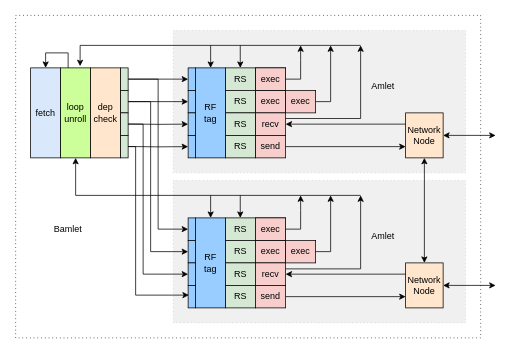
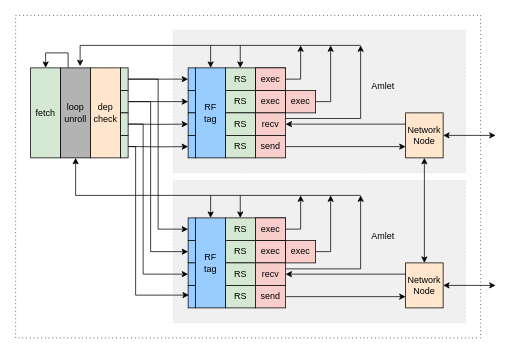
node "fetch": fillcolor #dae8fc -> #d5e8d4
node "loop unroll": fillcolor #ccff99 -> #b3b3b3
node "Bamlet": removed
